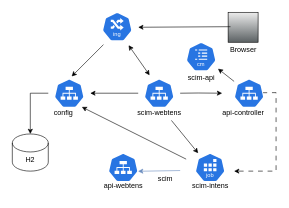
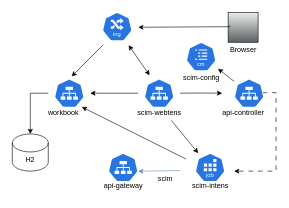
node "scim-api": label "scim-api" -> "scim-config"
node "config": label "config" -> "workbook"
node "api-webtens": label "api-webtens" -> "api-gateway"
